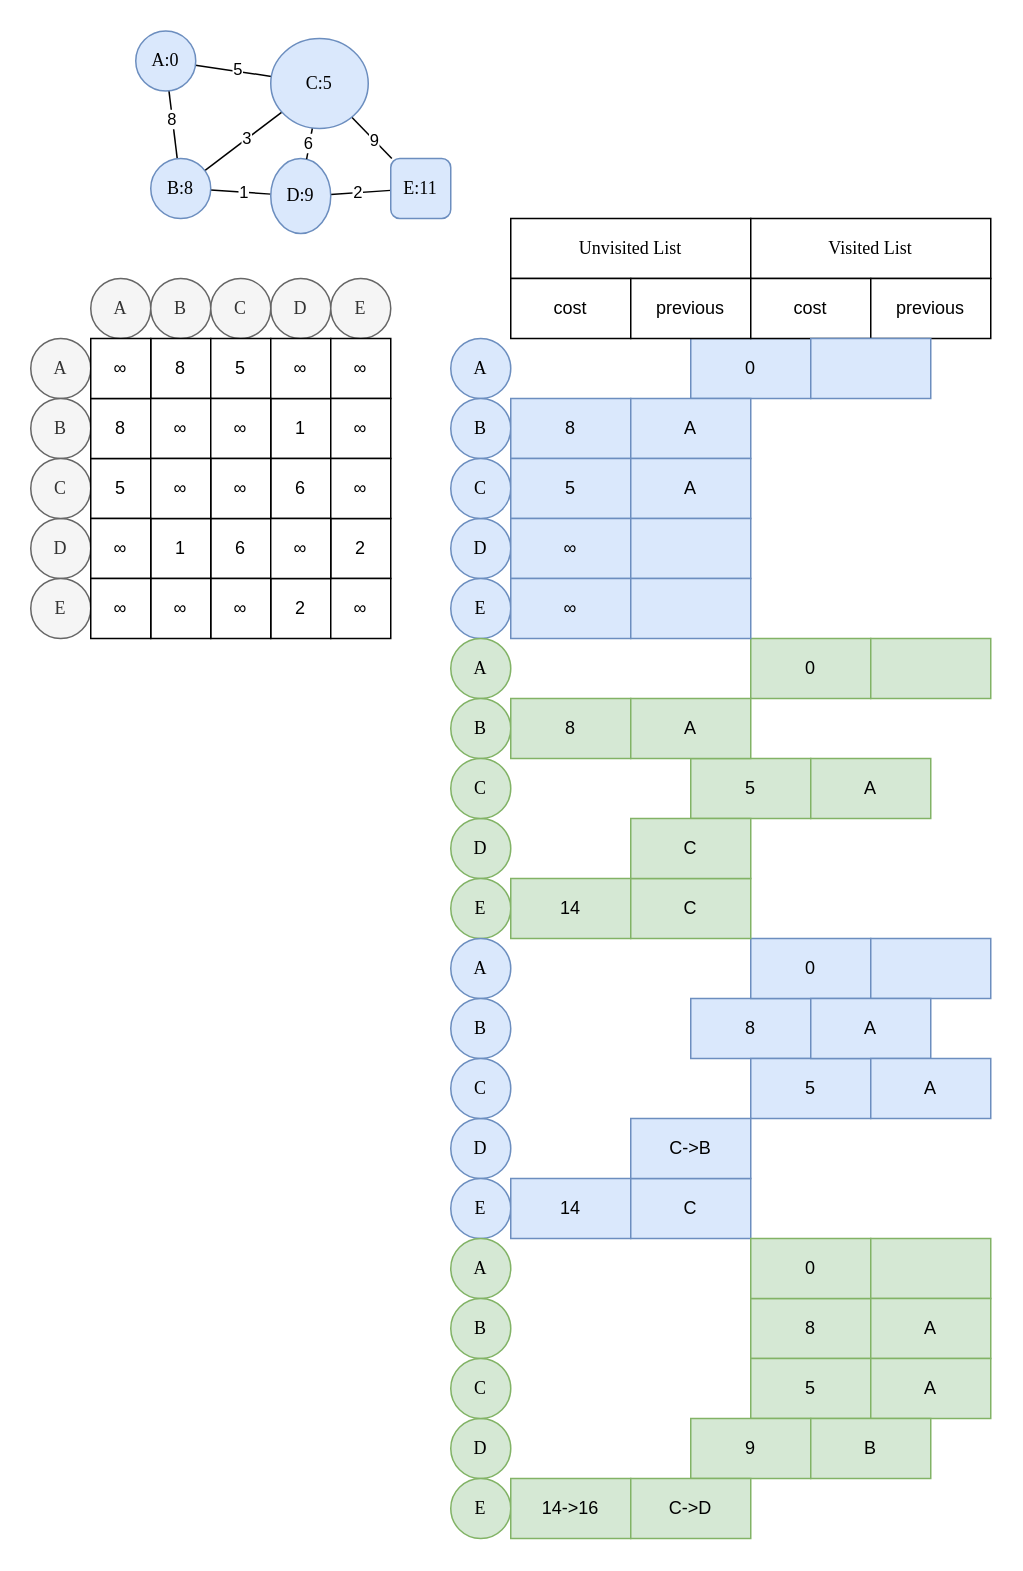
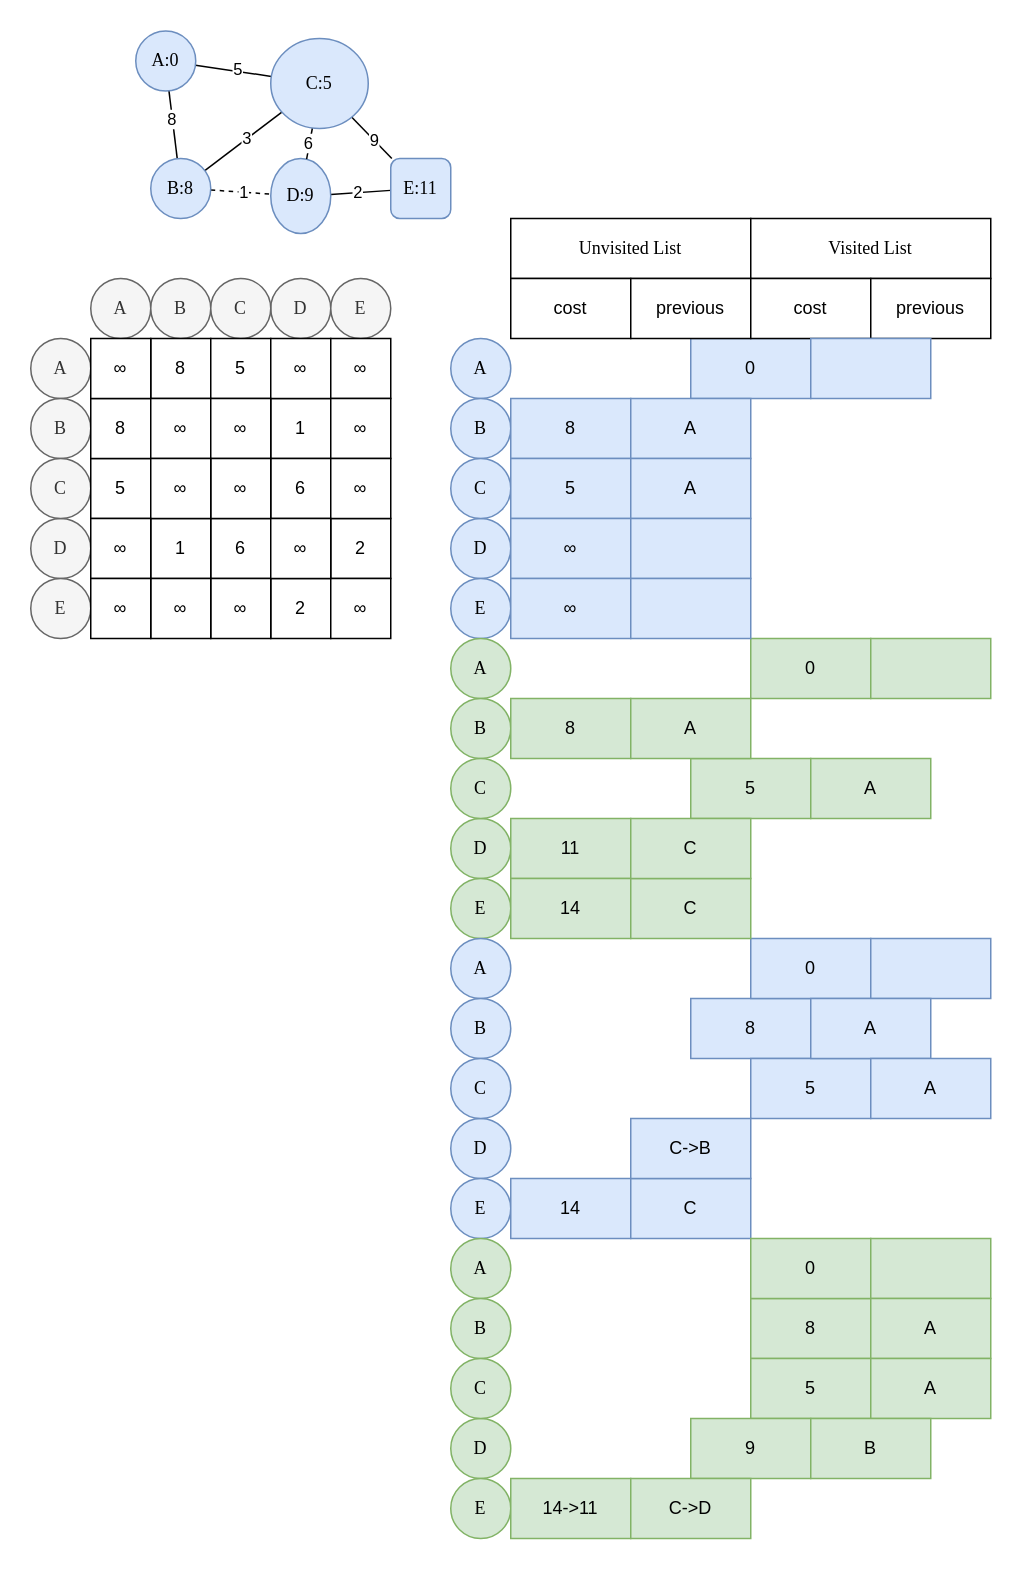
edge "B:8" -- "D:9": style solid -> dashed
node "11": added
node "14->16": label "14->16" -> "14->11"
